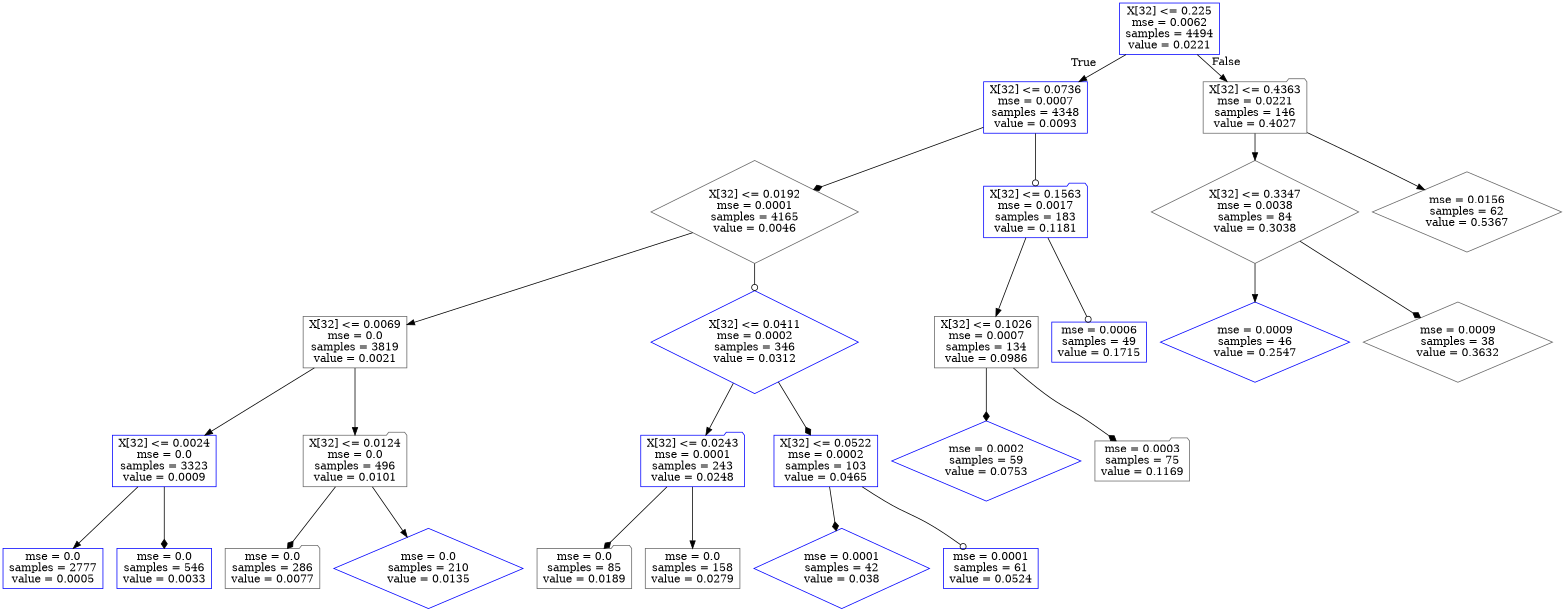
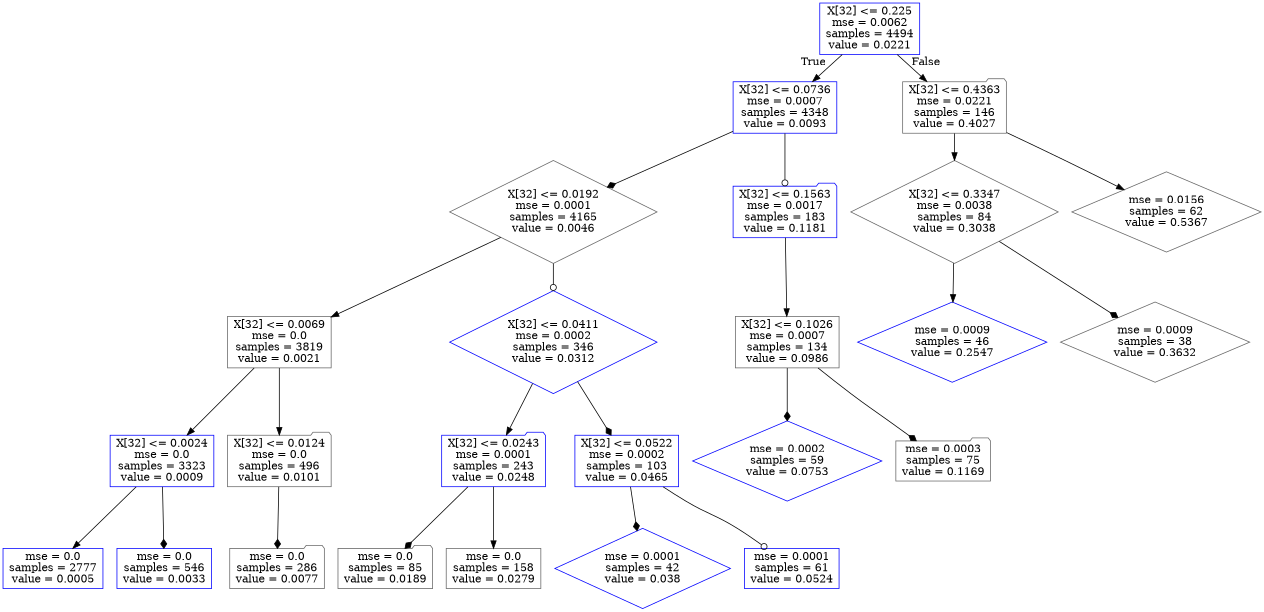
node "mse = 0.0006 samples = 49 value = 0.1715": removed
node "mse = 0.0 samples = 210 value = 0.0135": removed
